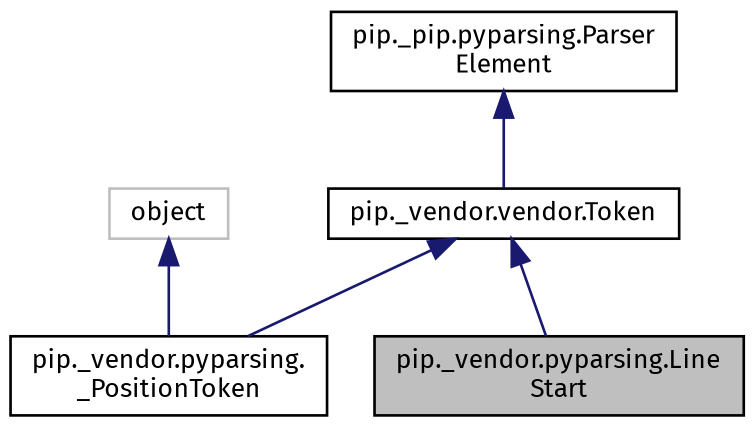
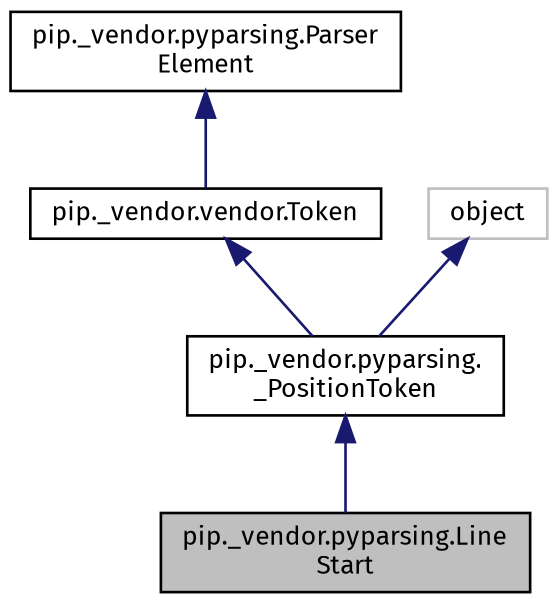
node "pip._pip.pyparsing.Parser Element": label "pip._pip.pyparsing.Parser Element" -> "pip._vendor.pyparsing.Parser Element"
edge "pip._vendor.pyparsing.Line Start" -> "pip._vendor.vendor.Token": now "pip._vendor.pyparsing.Line Start" -> "pip._vendor.pyparsing. _PositionToken"
